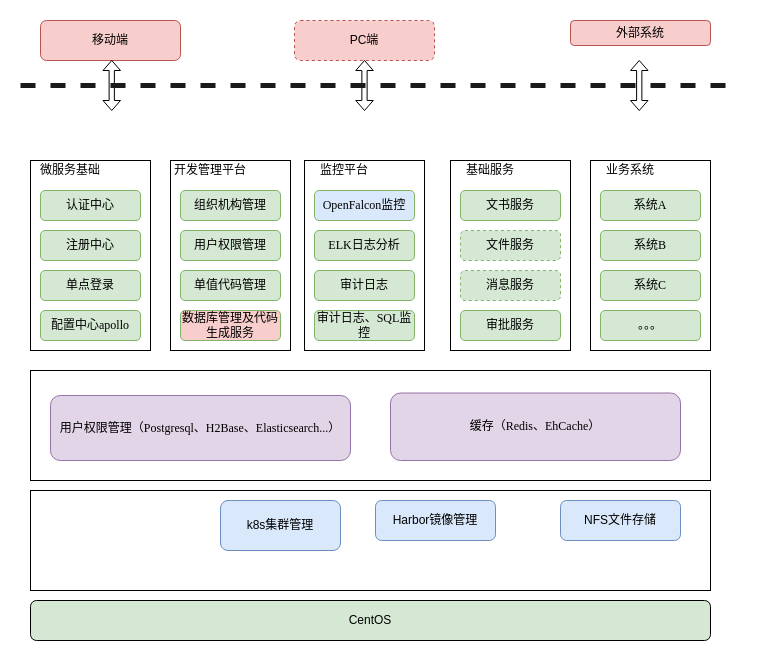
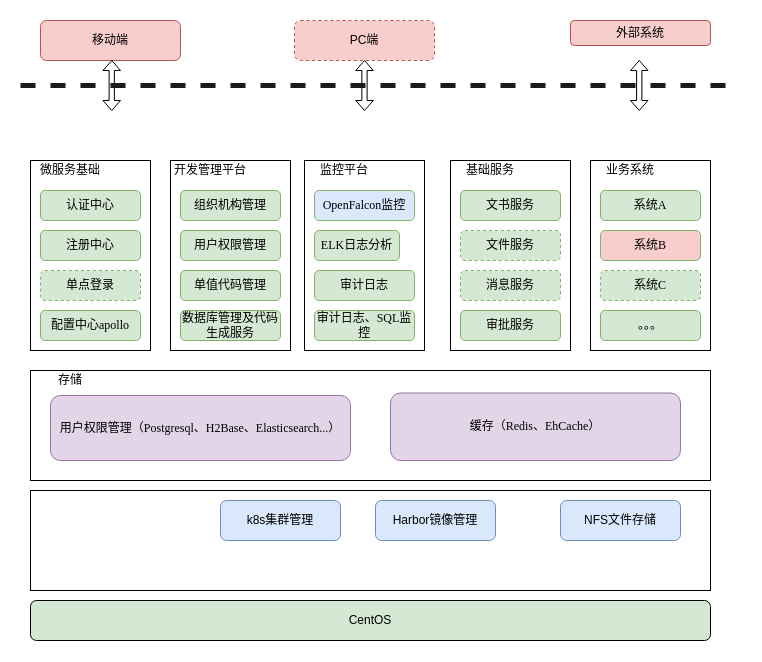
node "ELK日志分析": size 100x30 -> 85x30
node "系统B": fillcolor #d5e8d4 -> #f8cecc
node "单点登录": style solid -> dashed
node "系统C": style solid -> dashed
node "数据库管理及代码生成服务": fillcolor #f8cecc -> #d5e8d4
node "存储": added
node "k8s集群管理": size 120x50 -> 120x40
